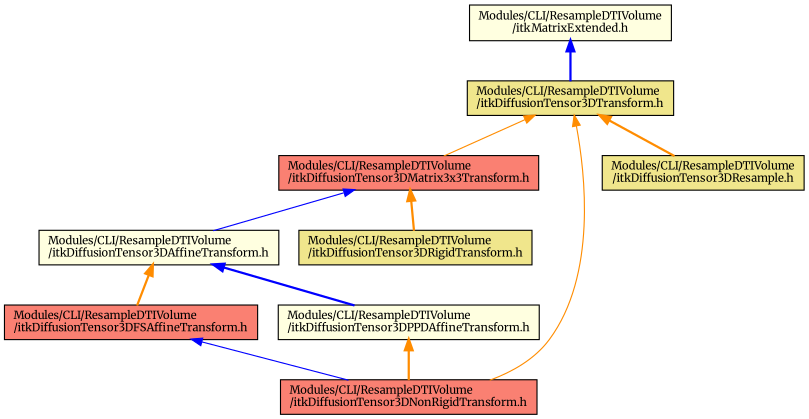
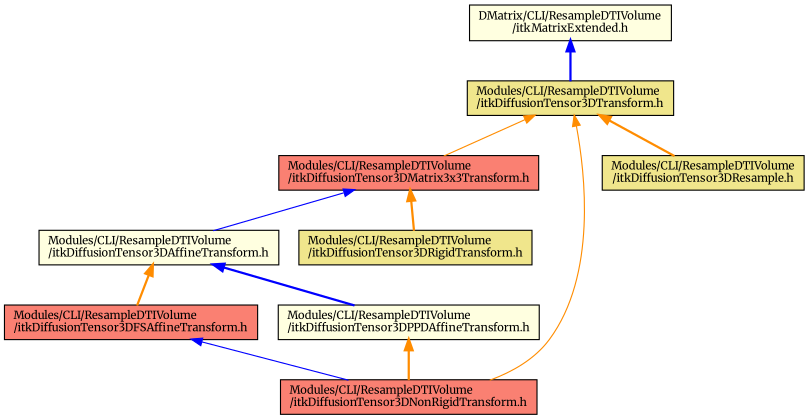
node "Modules/CLI/ResampleDTIVolume /itkMatrixExtended.h": label "Modules/CLI/ResampleDTIVolume /itkMatrixExtended.h" -> "DMatrix/CLI/ResampleDTIVolume /itkMatrixExtended.h"
